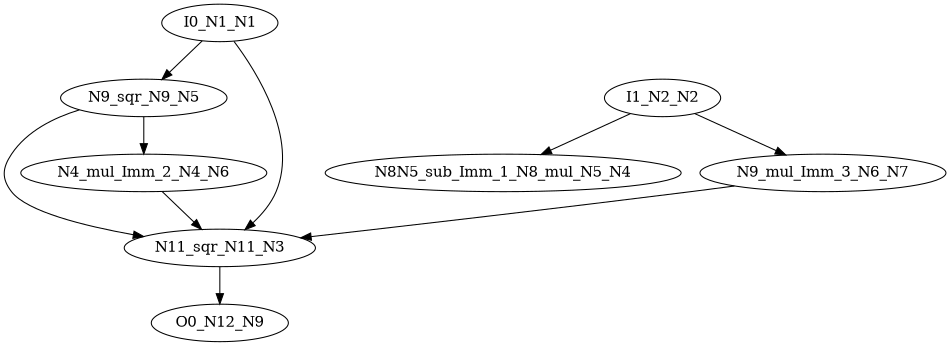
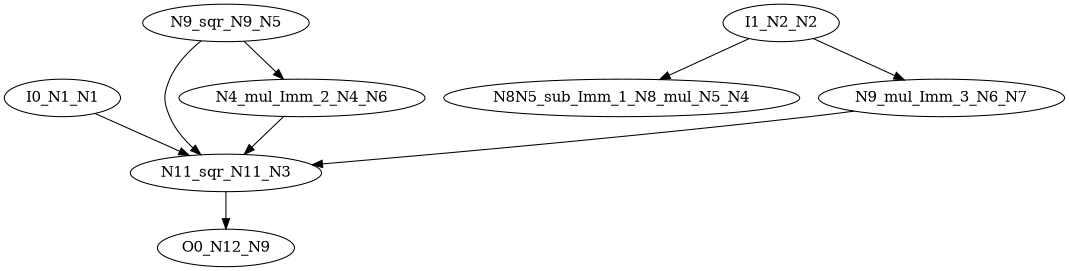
edge "I0_N1_N1" -> "N9_sqr_N9_N5": removed
